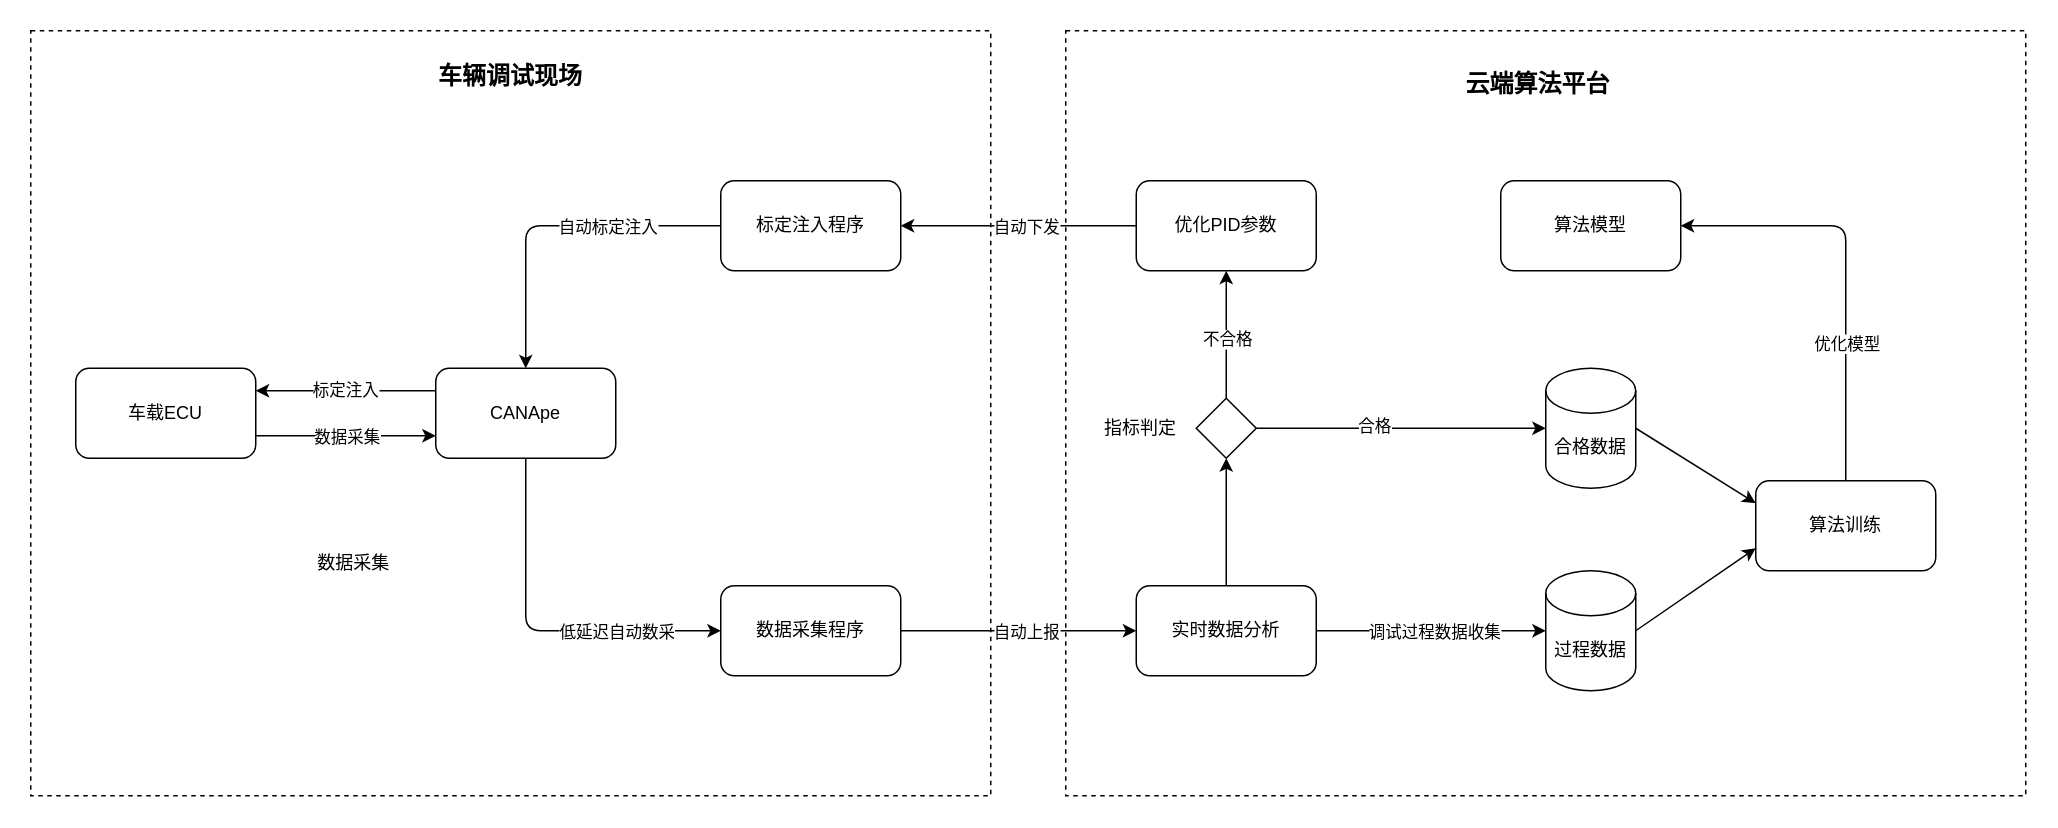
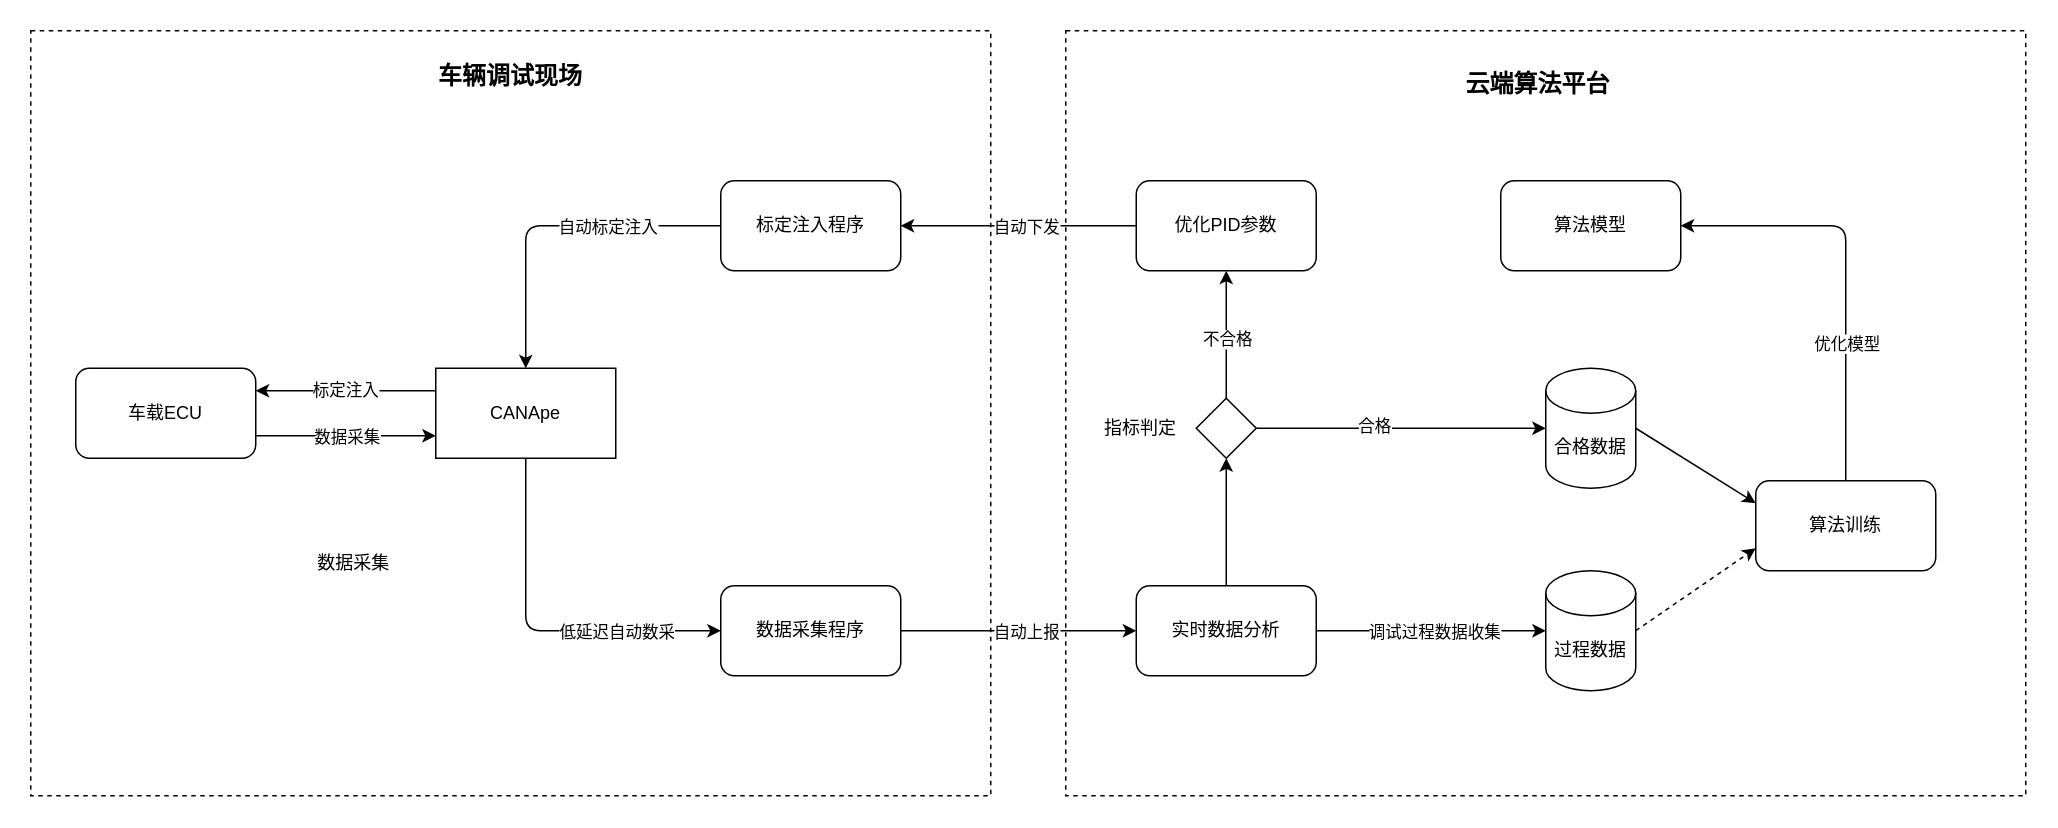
node "CANApe": shape rounded rectangle -> rectangle
edge "过程数据" -> "算法训练": style solid -> dashed
